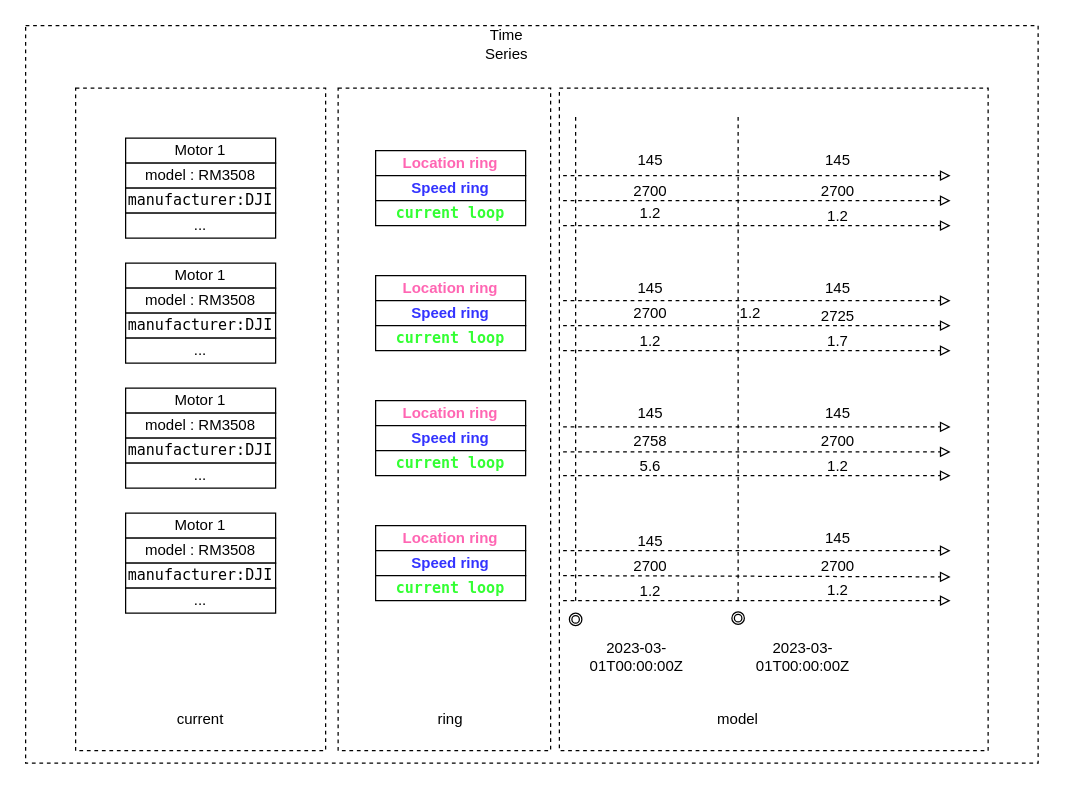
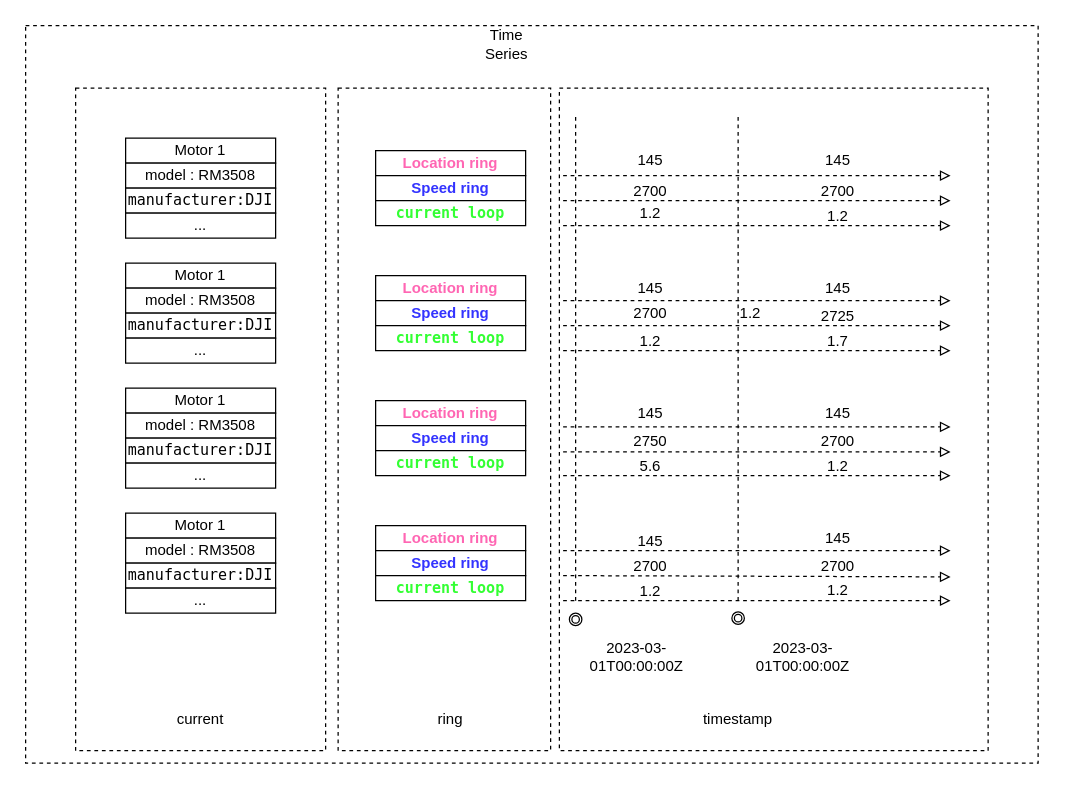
node "2758": label "2758" -> "2750"
node "model": label "model" -> "timestamp"
